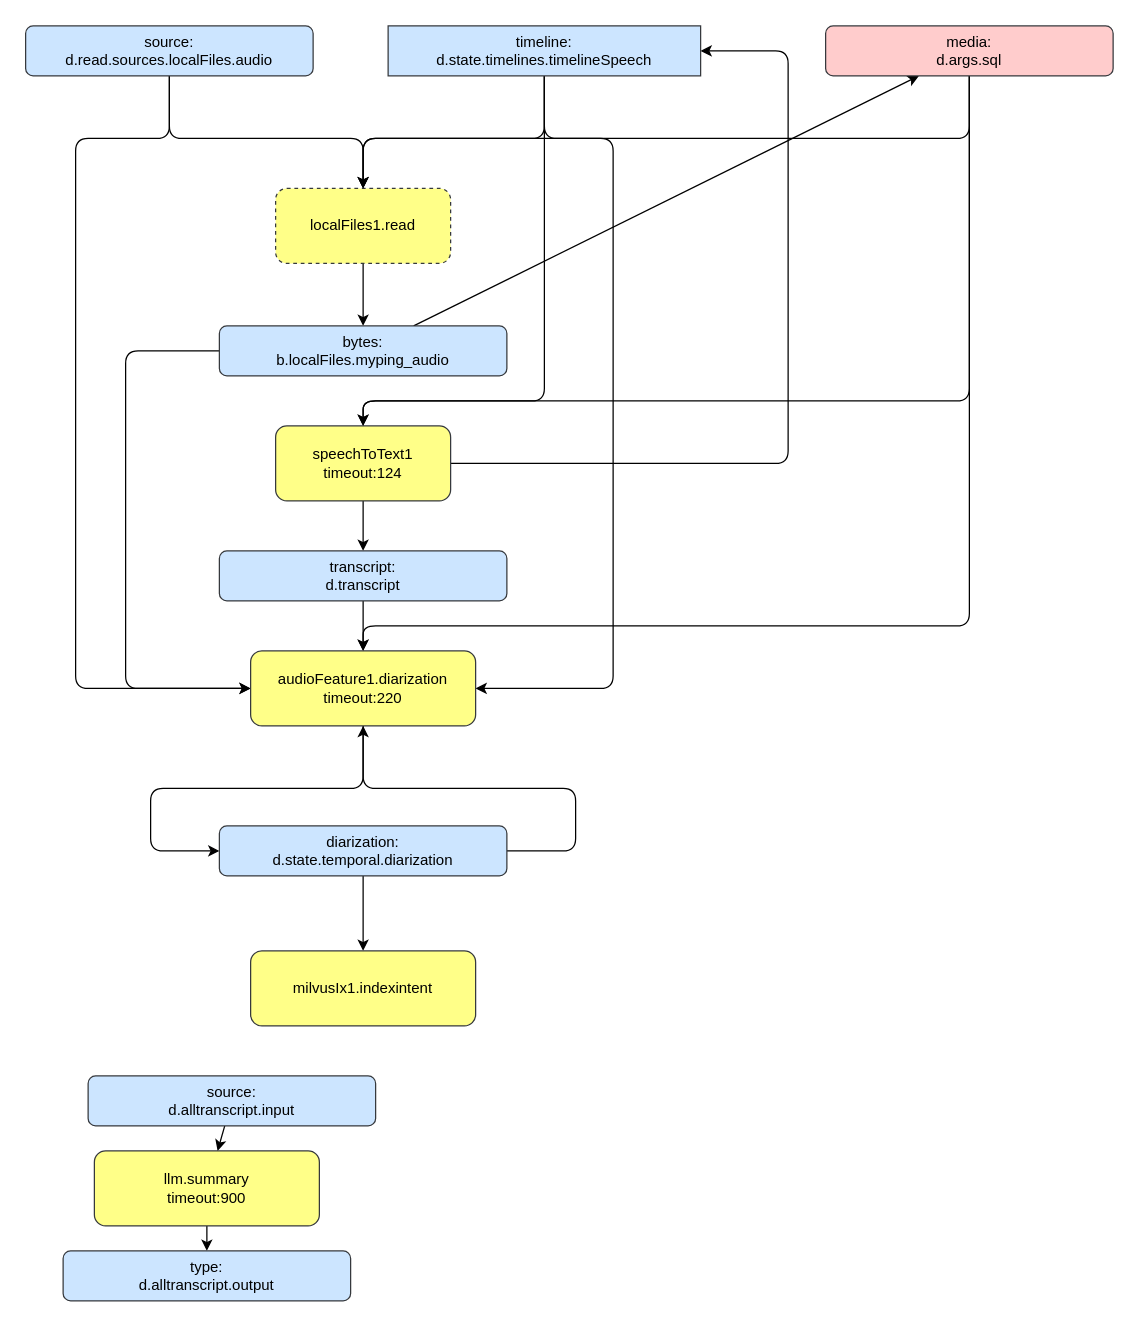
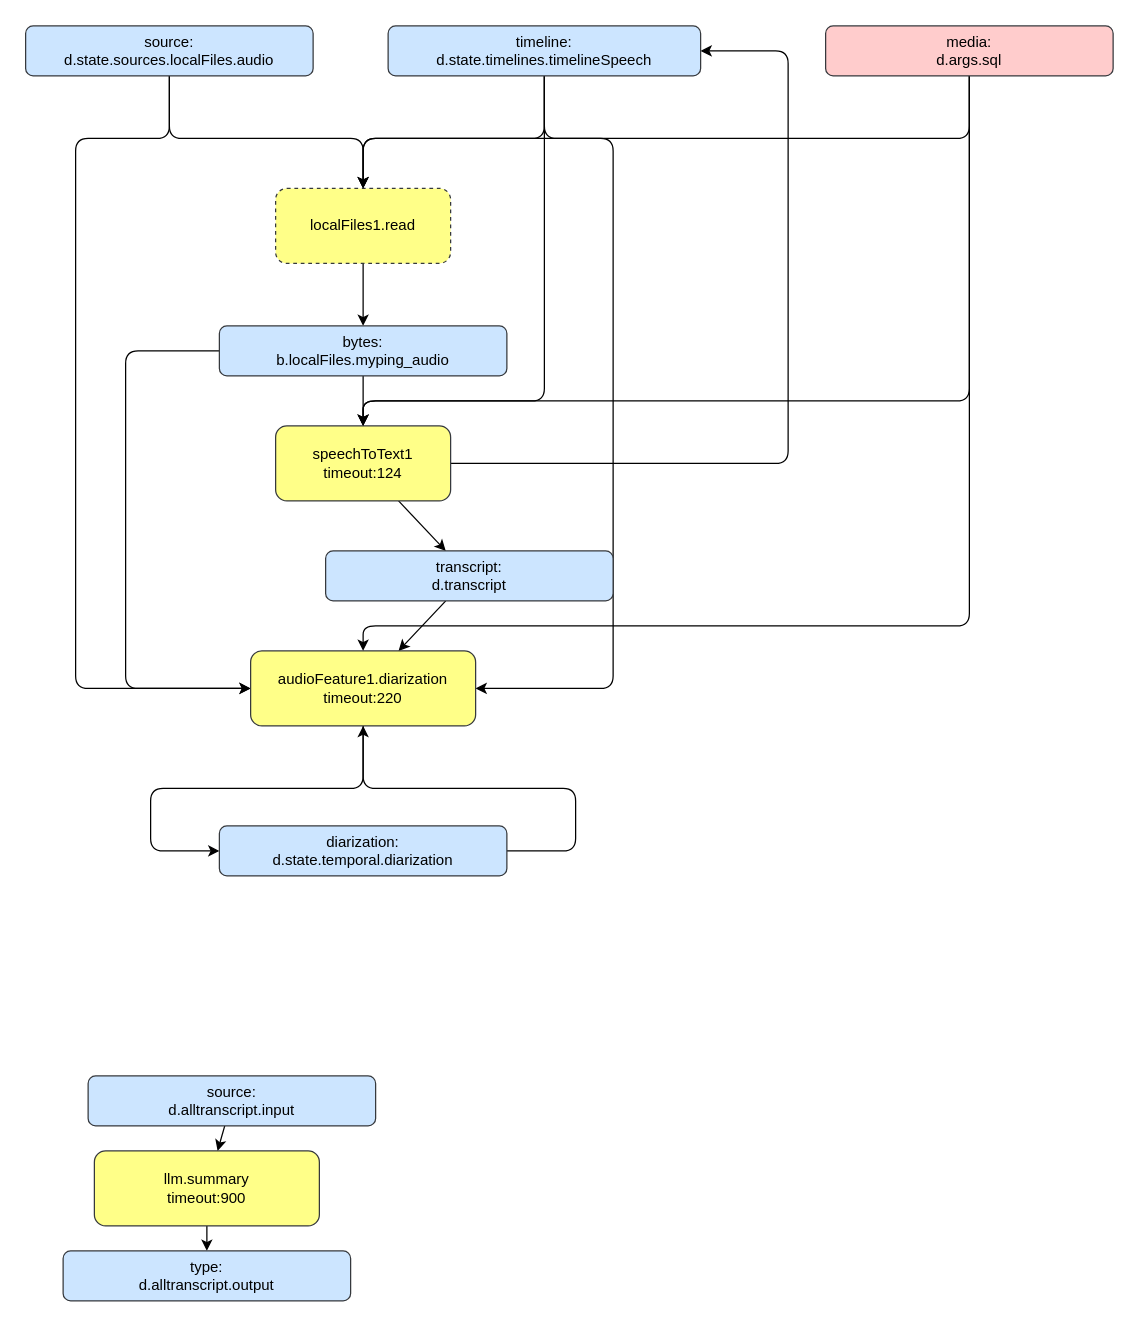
node "source: d.read.sources.localFiles.audio": label "source: d.read.sources.localFiles.audio" -> "source: d.state.sources.localFiles.audio"
node "timeline: d.state.timelines.timelineSpeech": shape rectangle -> rounded rectangle
edge "bytes: b.localFiles.myping_audio" -> "media: d.args.sql": now "bytes: b.localFiles.myping_audio" -> "speechToText1 timeout:124"
node "transcript: d.transcript": moved (363, 576) -> (469, 576)
edge "diarization: d.state.temporal.diarization" -> "milvusIx1.indexintent": removed
node "milvusIx1.indexintent": removed
